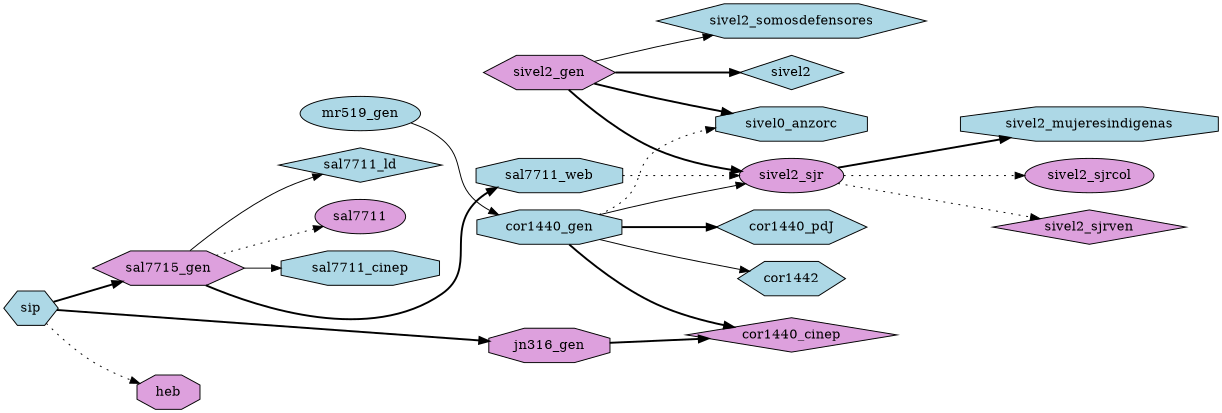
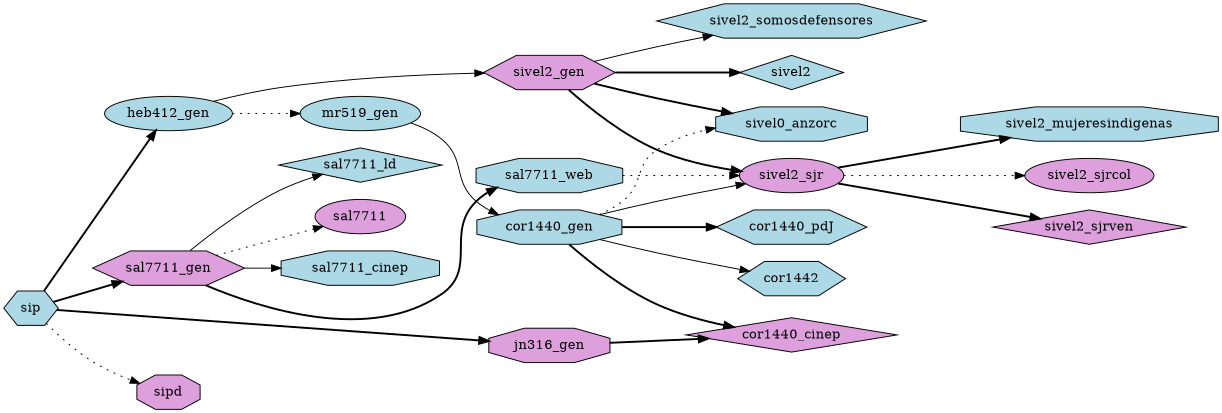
node "heb412_gen": added
edge "sivel2_sjr" -> "sivel2_sjrven": style dotted -> bold
node "sal7715_gen": label "sal7715_gen" -> "sal7711_gen"
node "heb": label "heb" -> "sipd"
